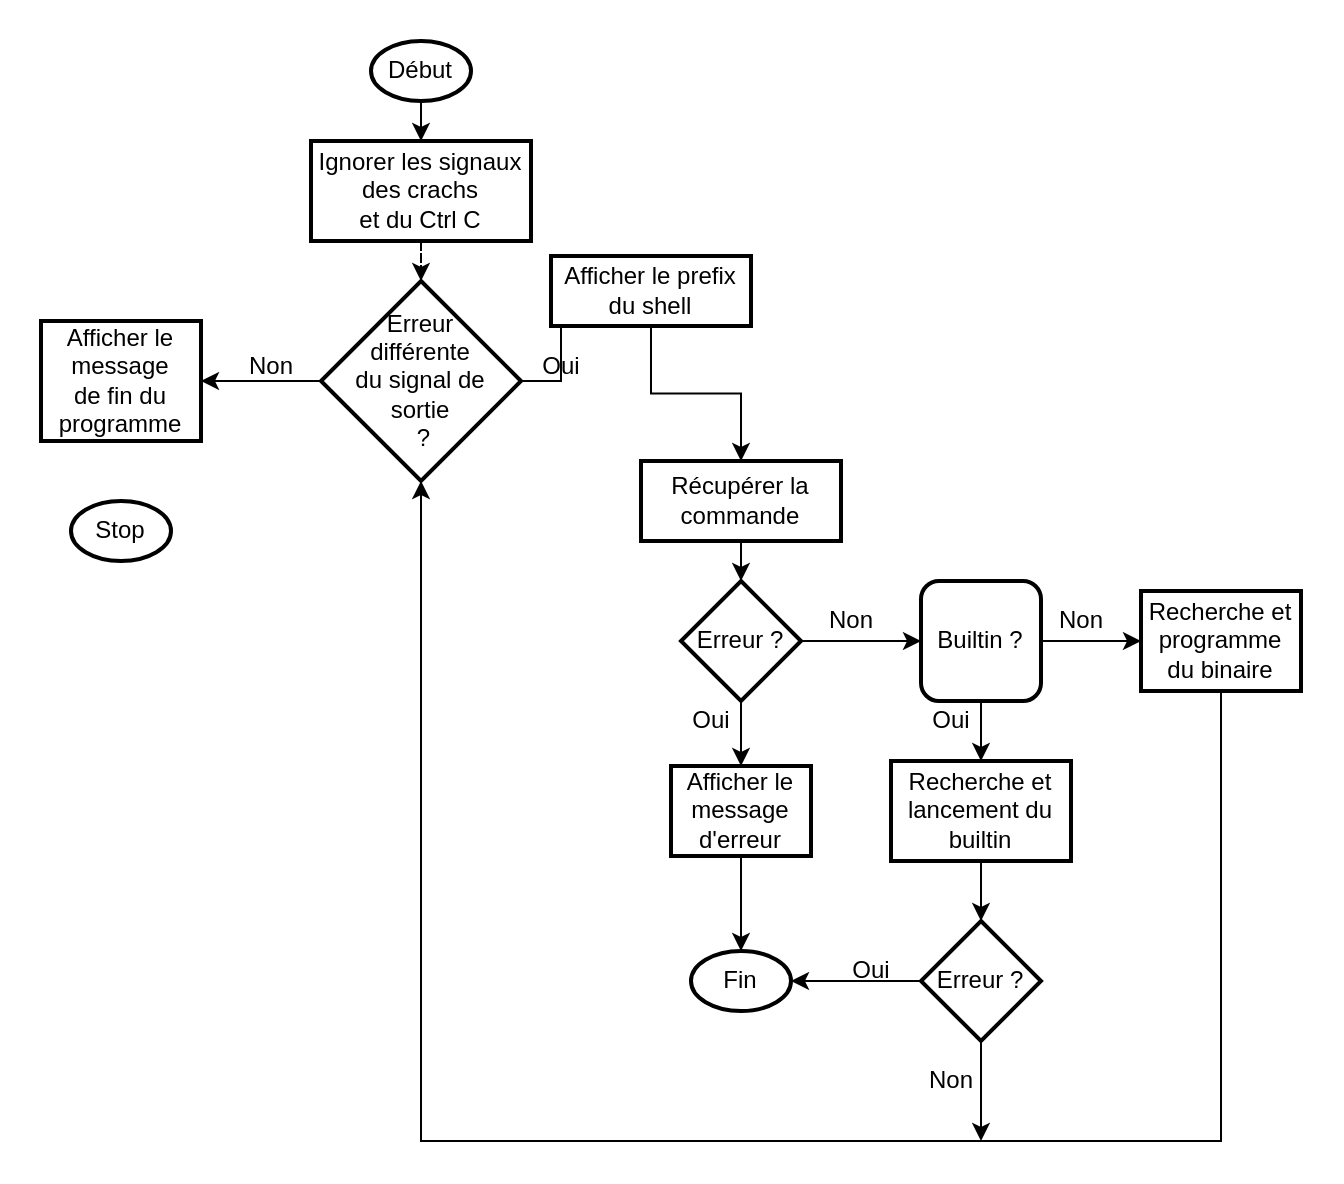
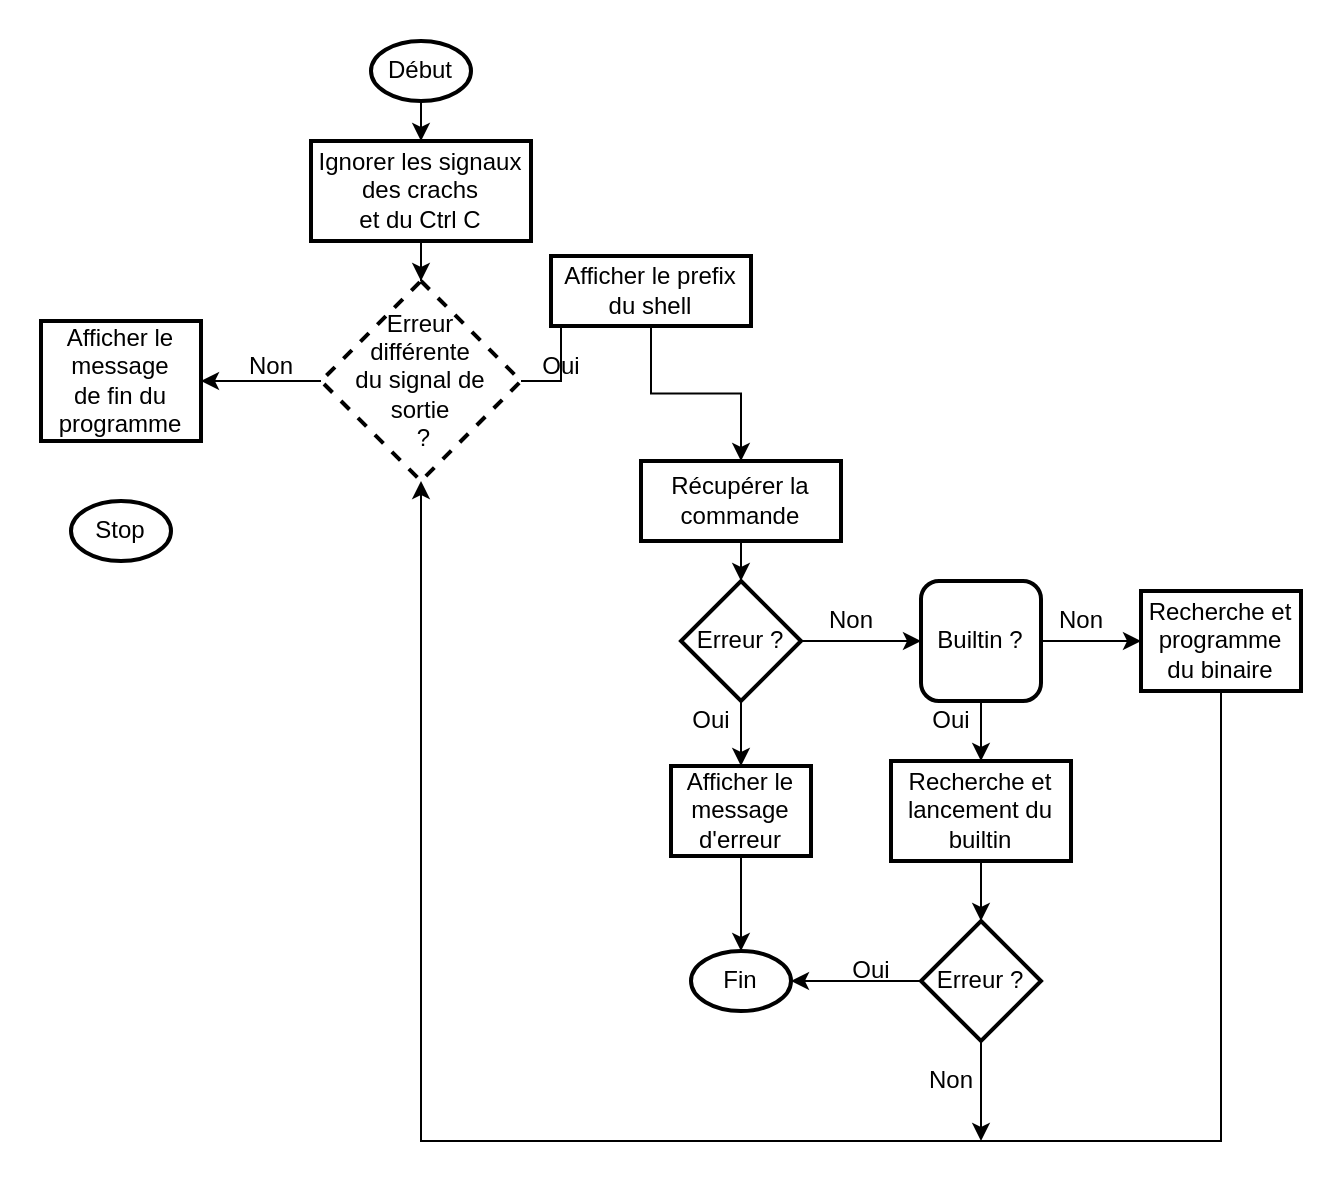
edge "Ignorer les signaux des crachs et du Ctrl C" -> "Erreur différente du signal de sortie ?": style dashed -> solid
node "Erreur différente du signal de sortie ?": style solid -> dashed
